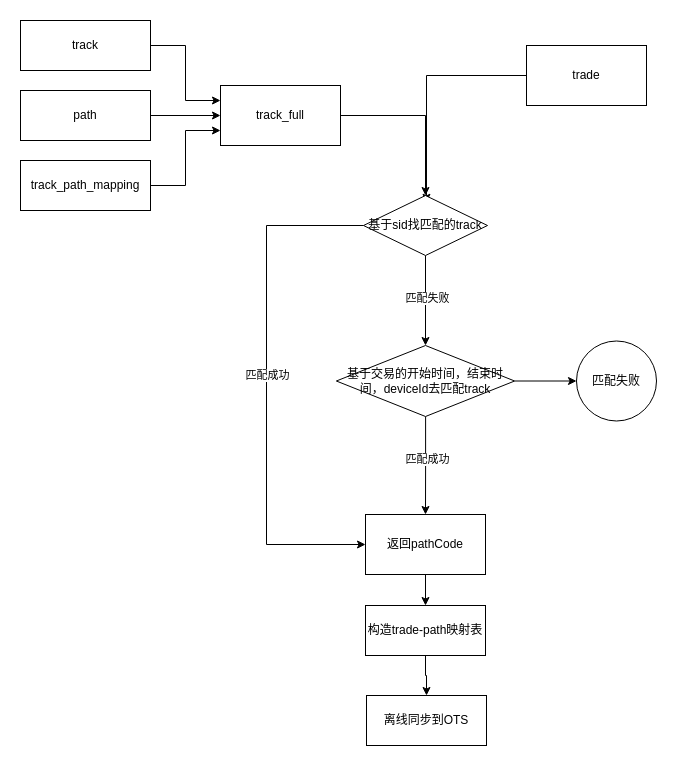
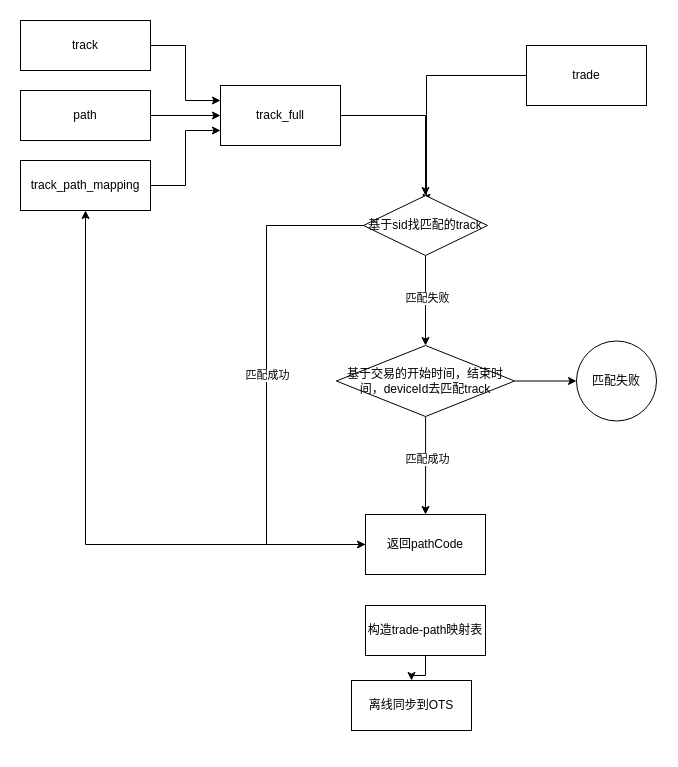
edge "返回pathCode" -> "构造trade-path映射表": now "返回pathCode" -> "track_path_mapping"
node "离线同步到OTS": moved (427, 721) -> (412, 706)
